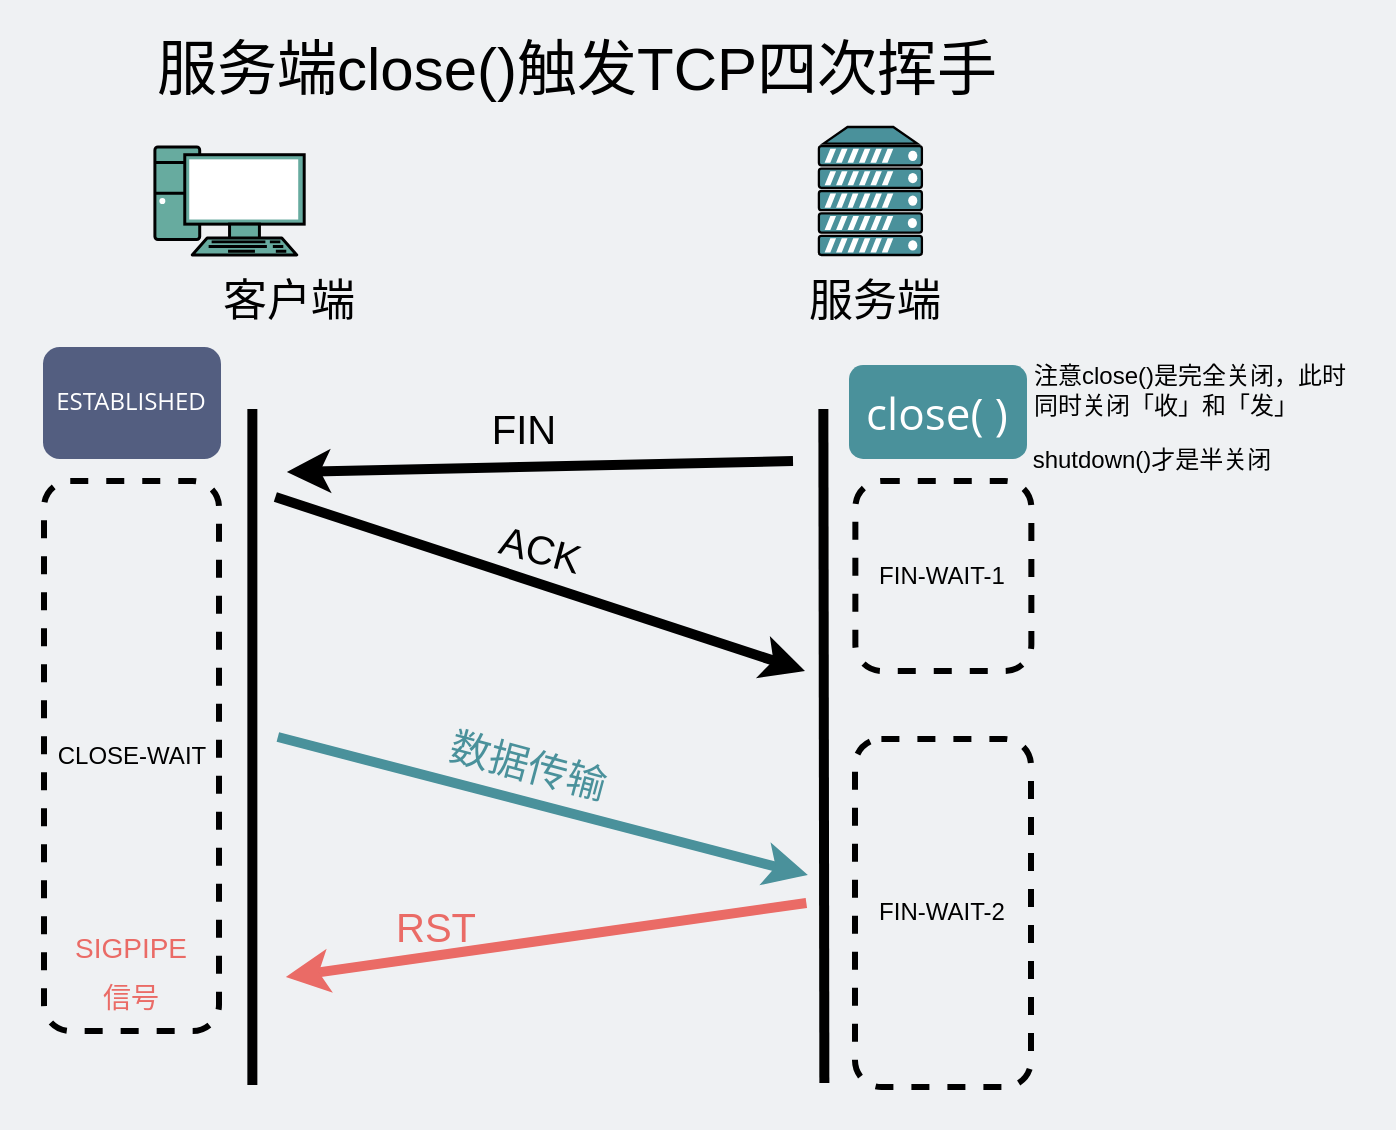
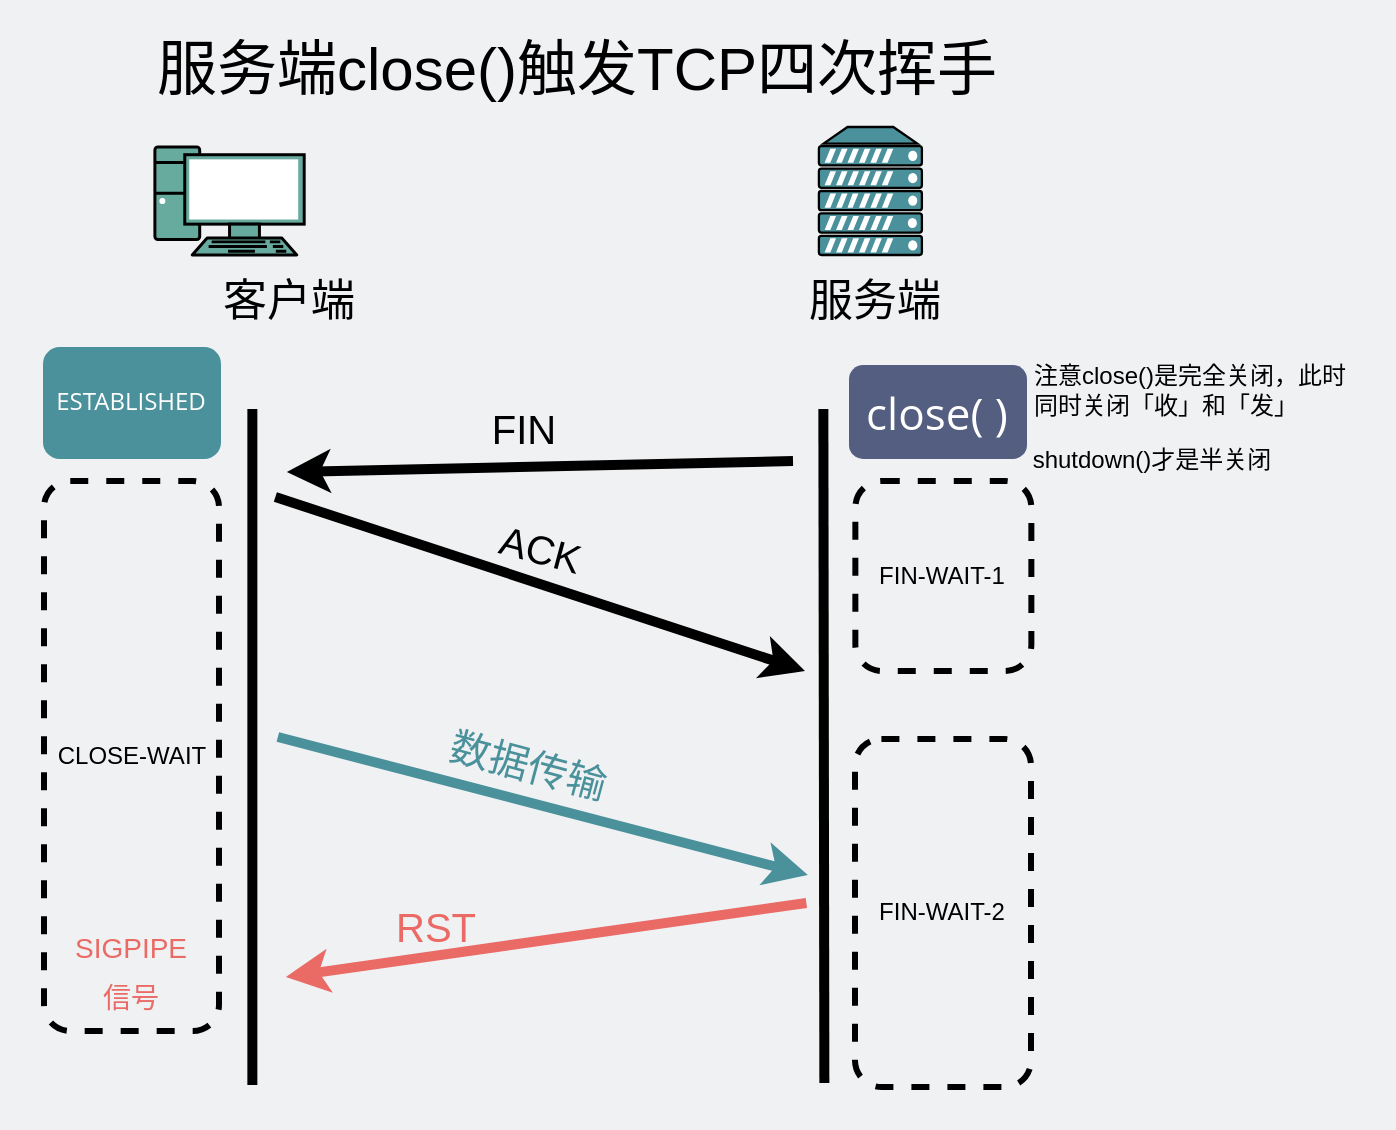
node "ESTABLISHED": fillcolor #535e80 -> #4a919b
node "close( )": fillcolor #4a919b -> #535e80
